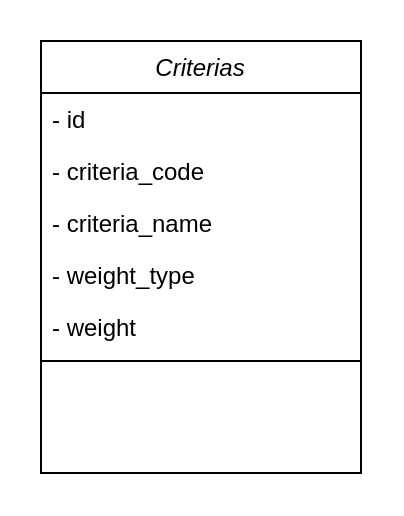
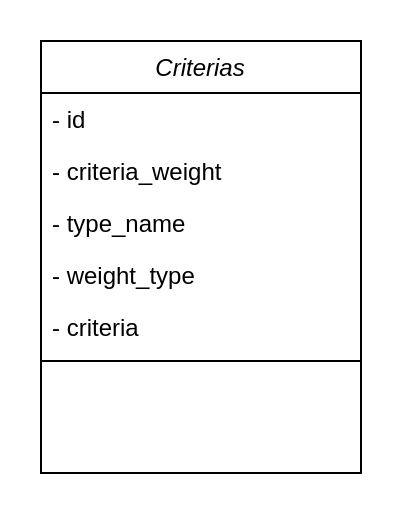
node "- criteria_code": label "- criteria_code" -> "- criteria_weight"
node "- criteria_name": label "- criteria_name" -> "- type_name"
node "- weight": label "- weight" -> "- criteria"
